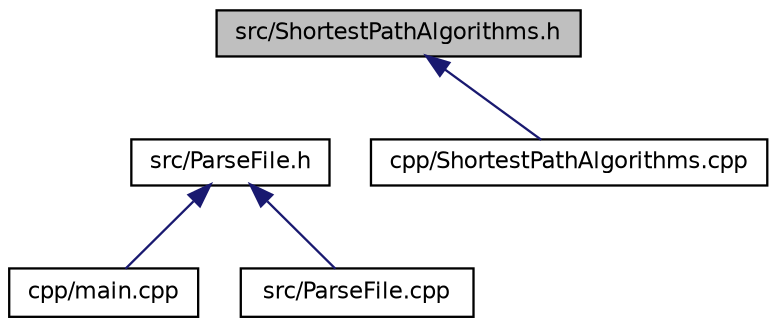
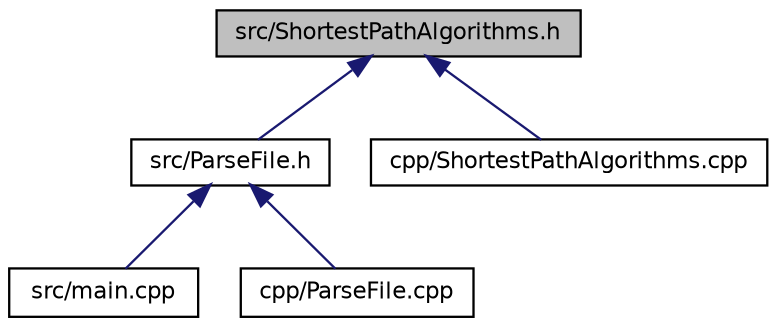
edge "src/ParseFile.h" -> "src/ShortestPathAlgorithms.h": added
node "cpp/main.cpp": label "cpp/main.cpp" -> "src/main.cpp"
node "src/ParseFile.cpp": label "src/ParseFile.cpp" -> "cpp/ParseFile.cpp"
